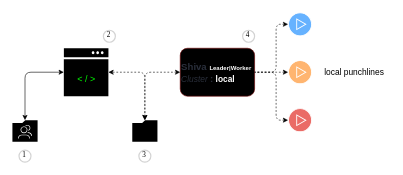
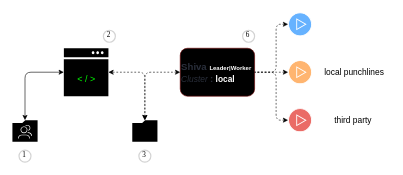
node "4": label "4" -> "6"
node "third party": added
